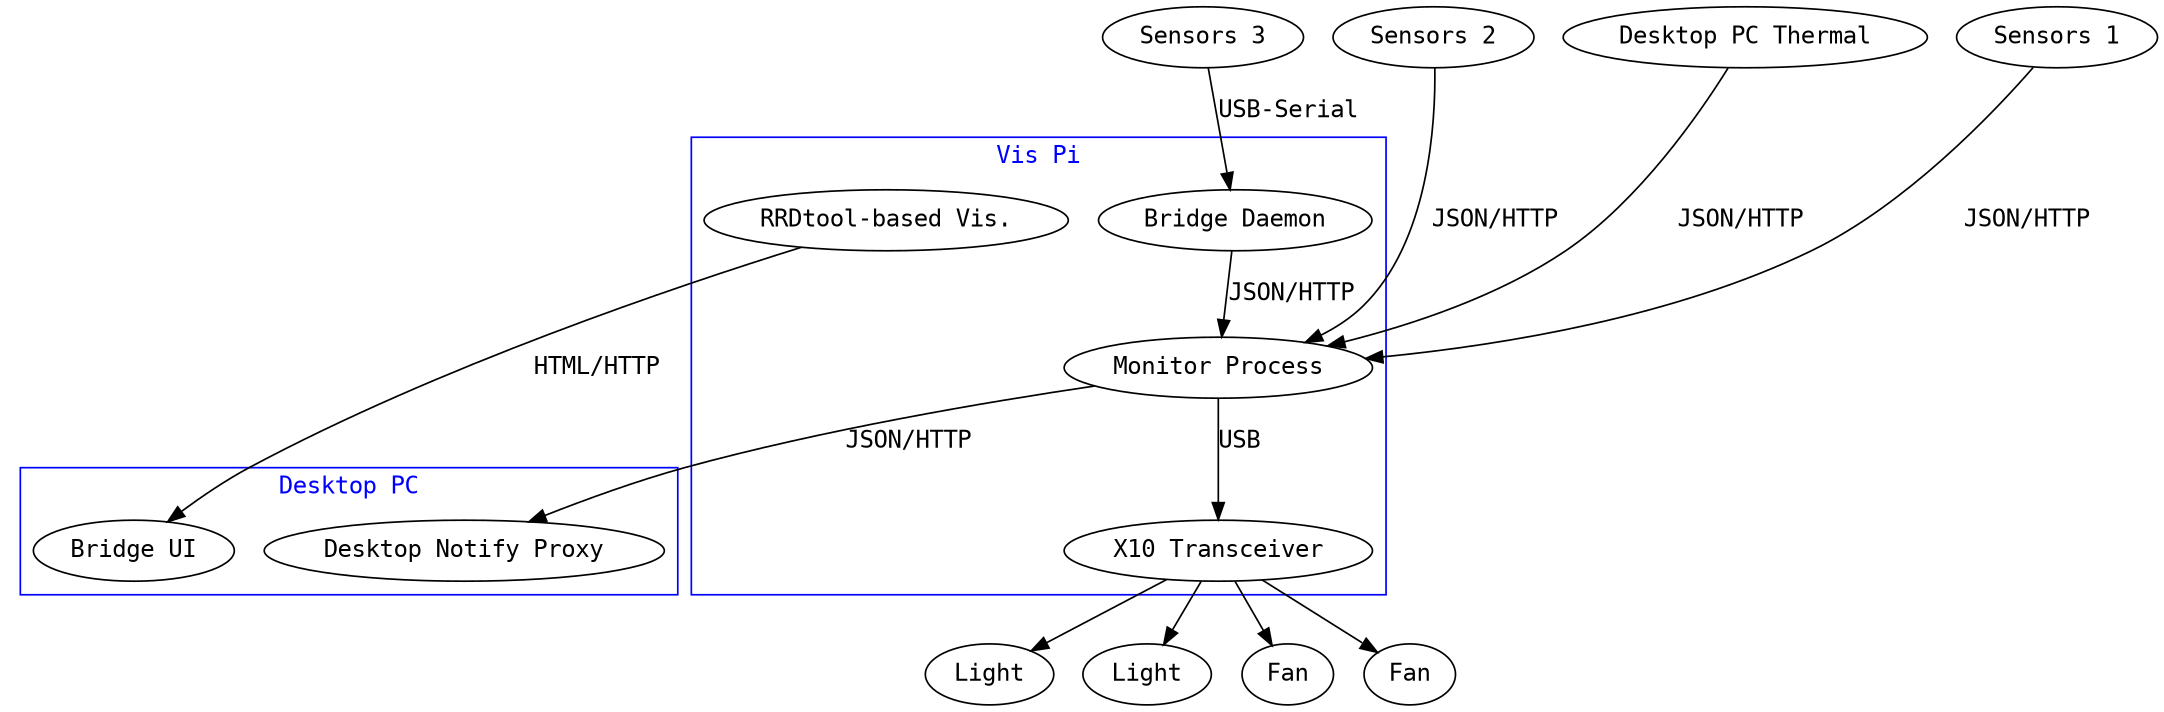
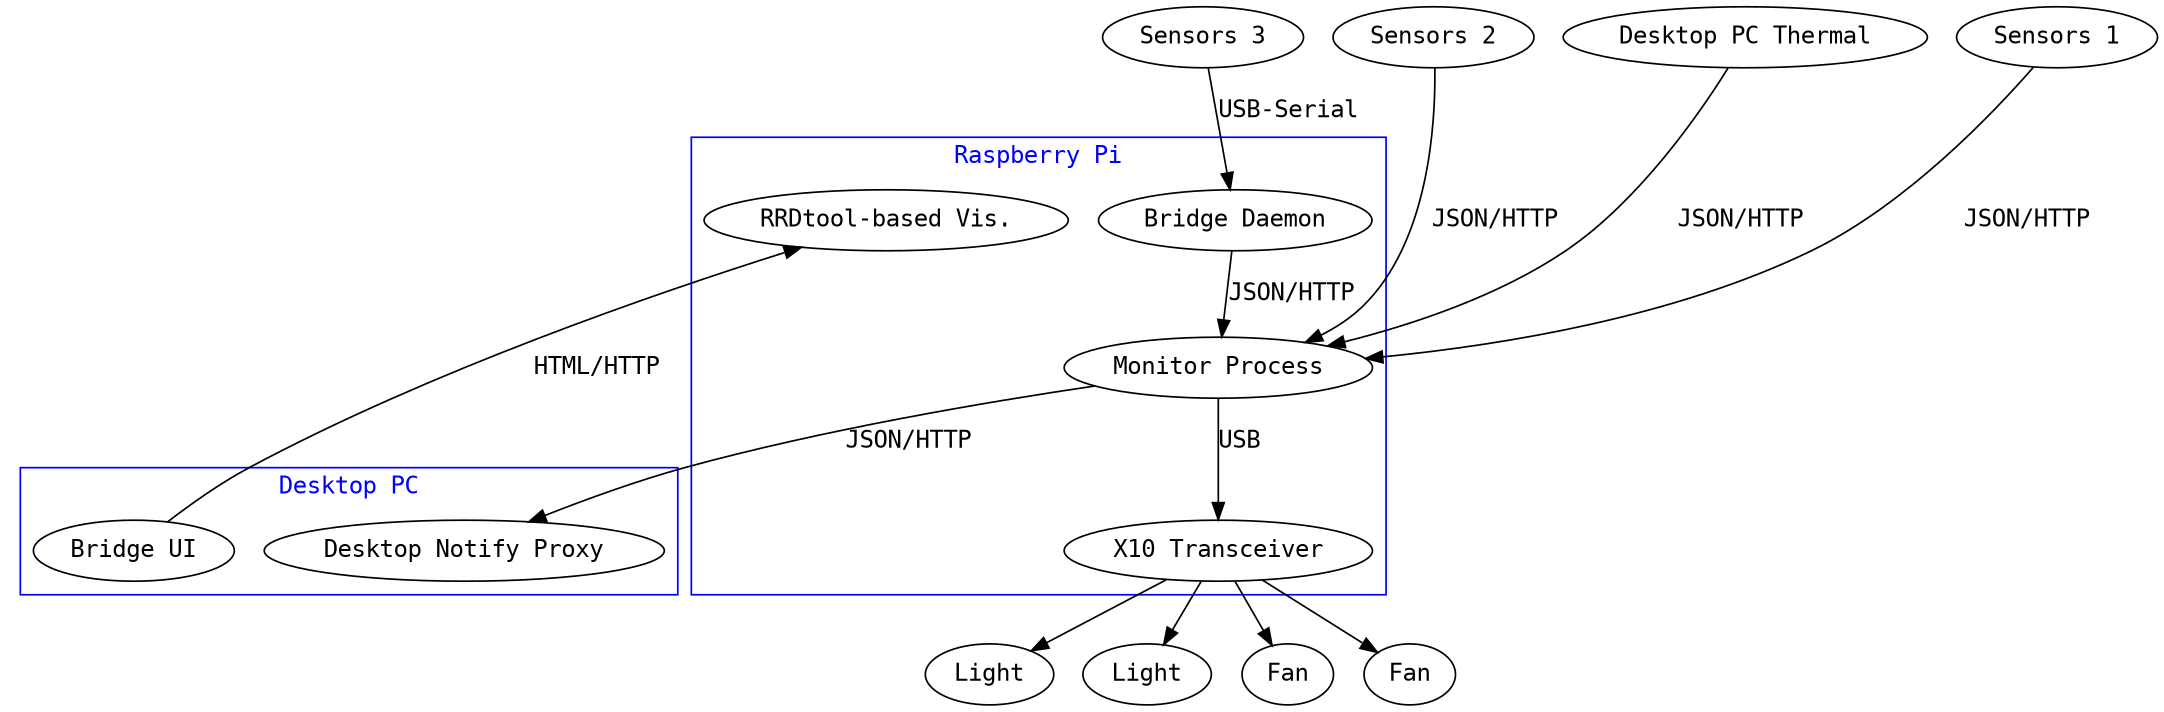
cluster "Vis Pi": label "Vis Pi" -> "Raspberry Pi"
edge "RRDtool-based Vis." -> "Bridge UI": reversed
